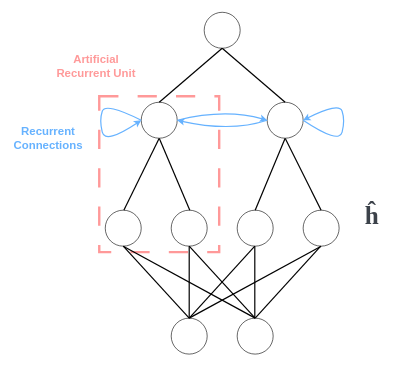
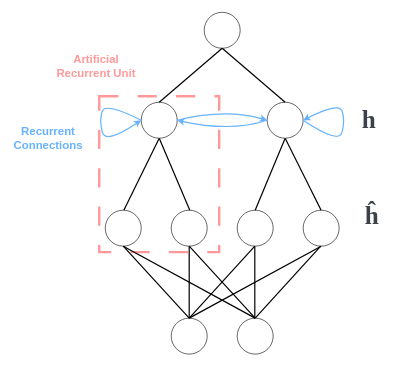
node "h": added
